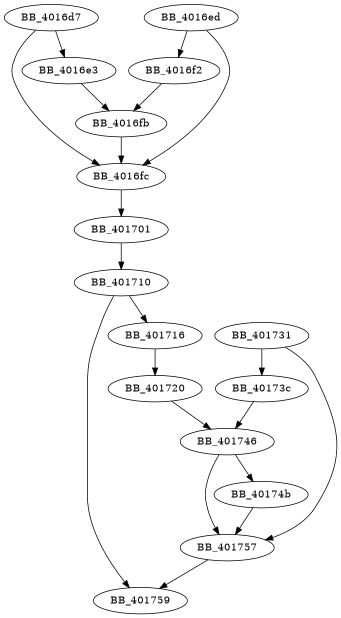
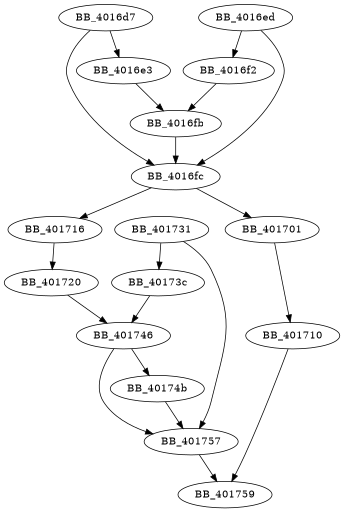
edge "BB_401710" -> "BB_401716": now "BB_4016fc" -> "BB_401716"
